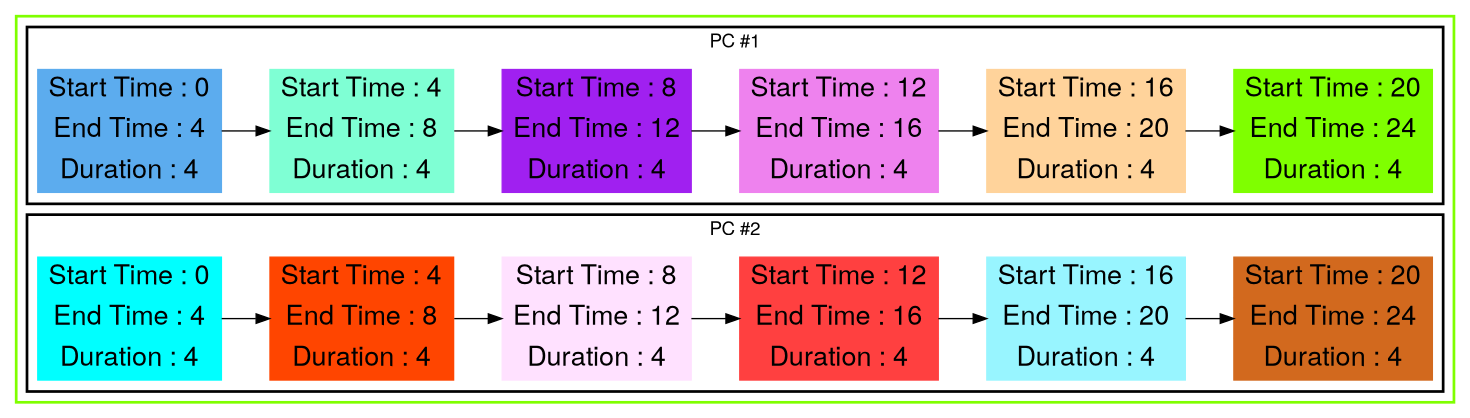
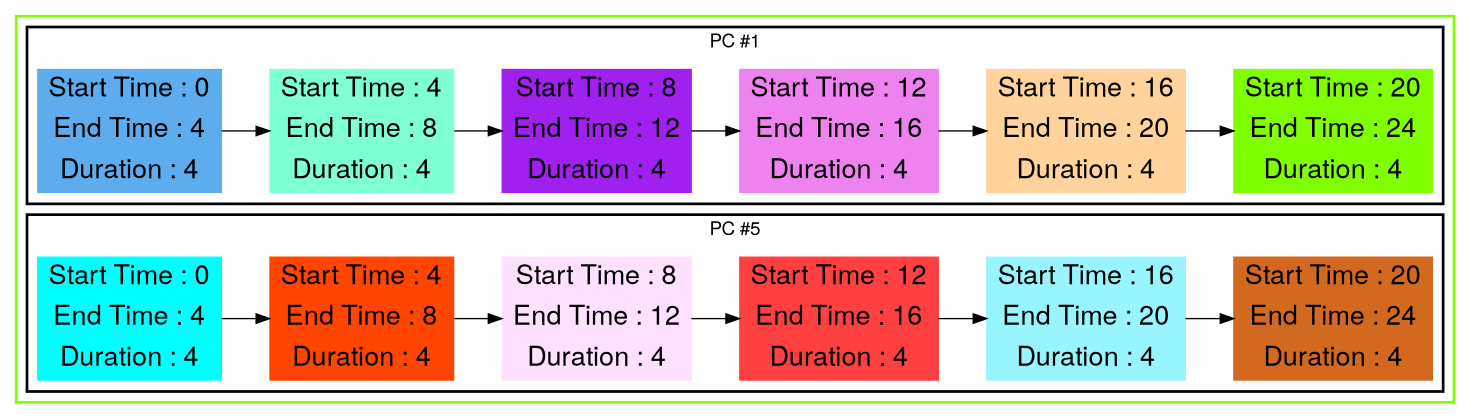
cluster "PC #2": label "PC #2" -> "PC #5"
